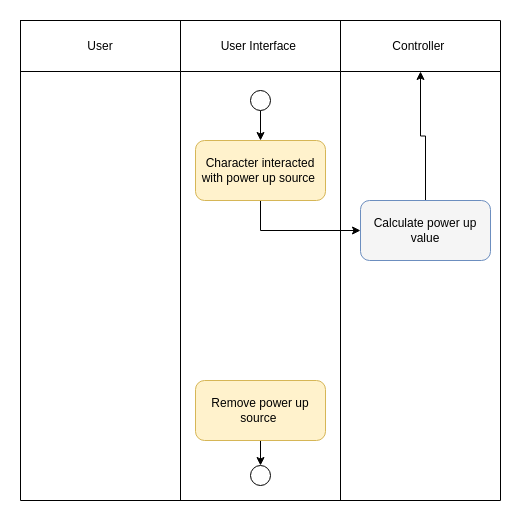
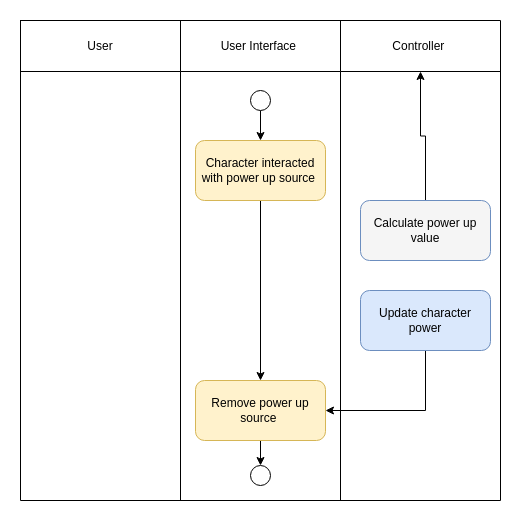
edge "Character interacted with power up source" -> "Calculate power up value": now "Character interacted with power up source" -> "Remove power up source"
node "Update character power": added
edge "Update character power" -> "Remove power up source": added
